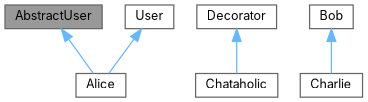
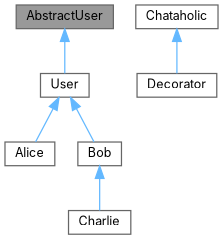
edge "Alice" -> "AbstractUser": now "User" -> "AbstractUser"
edge "Chataholic" -> "Decorator": reversed
edge "Bob" -> "User": added
